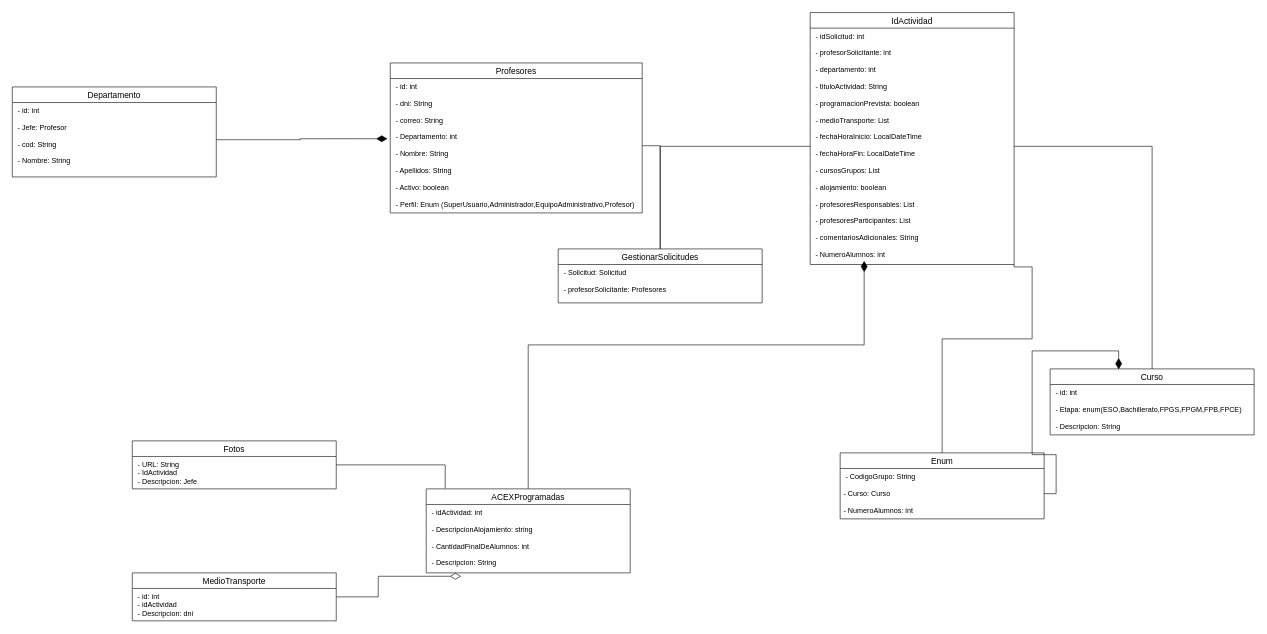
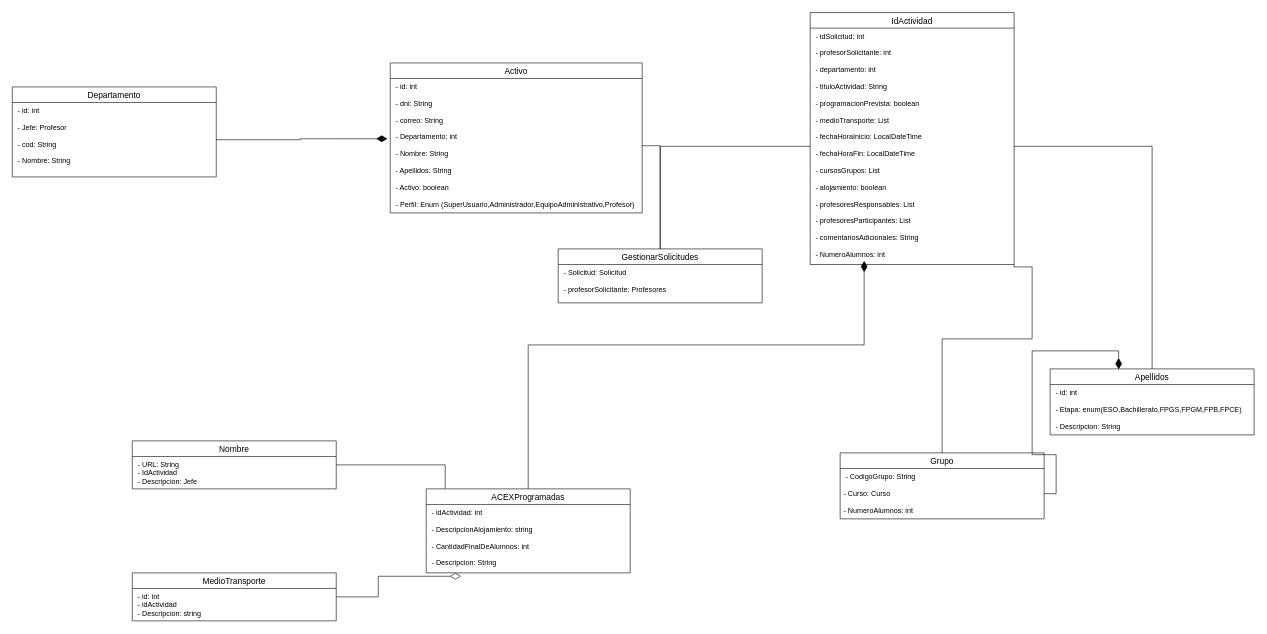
node "Profesores": label "Profesores" -> "Activo"
node "Curso": label "Curso" -> "Apellidos"
node "Fotos": label "Fotos" -> "Nombre"
node "Enum": label "Enum" -> "Grupo"
node "- id: int - idActividad - Descripcion: dni": label "- id: int - idActividad - Descripcion: dni" -> "- id: int - idActividad - Descripcion: string"
